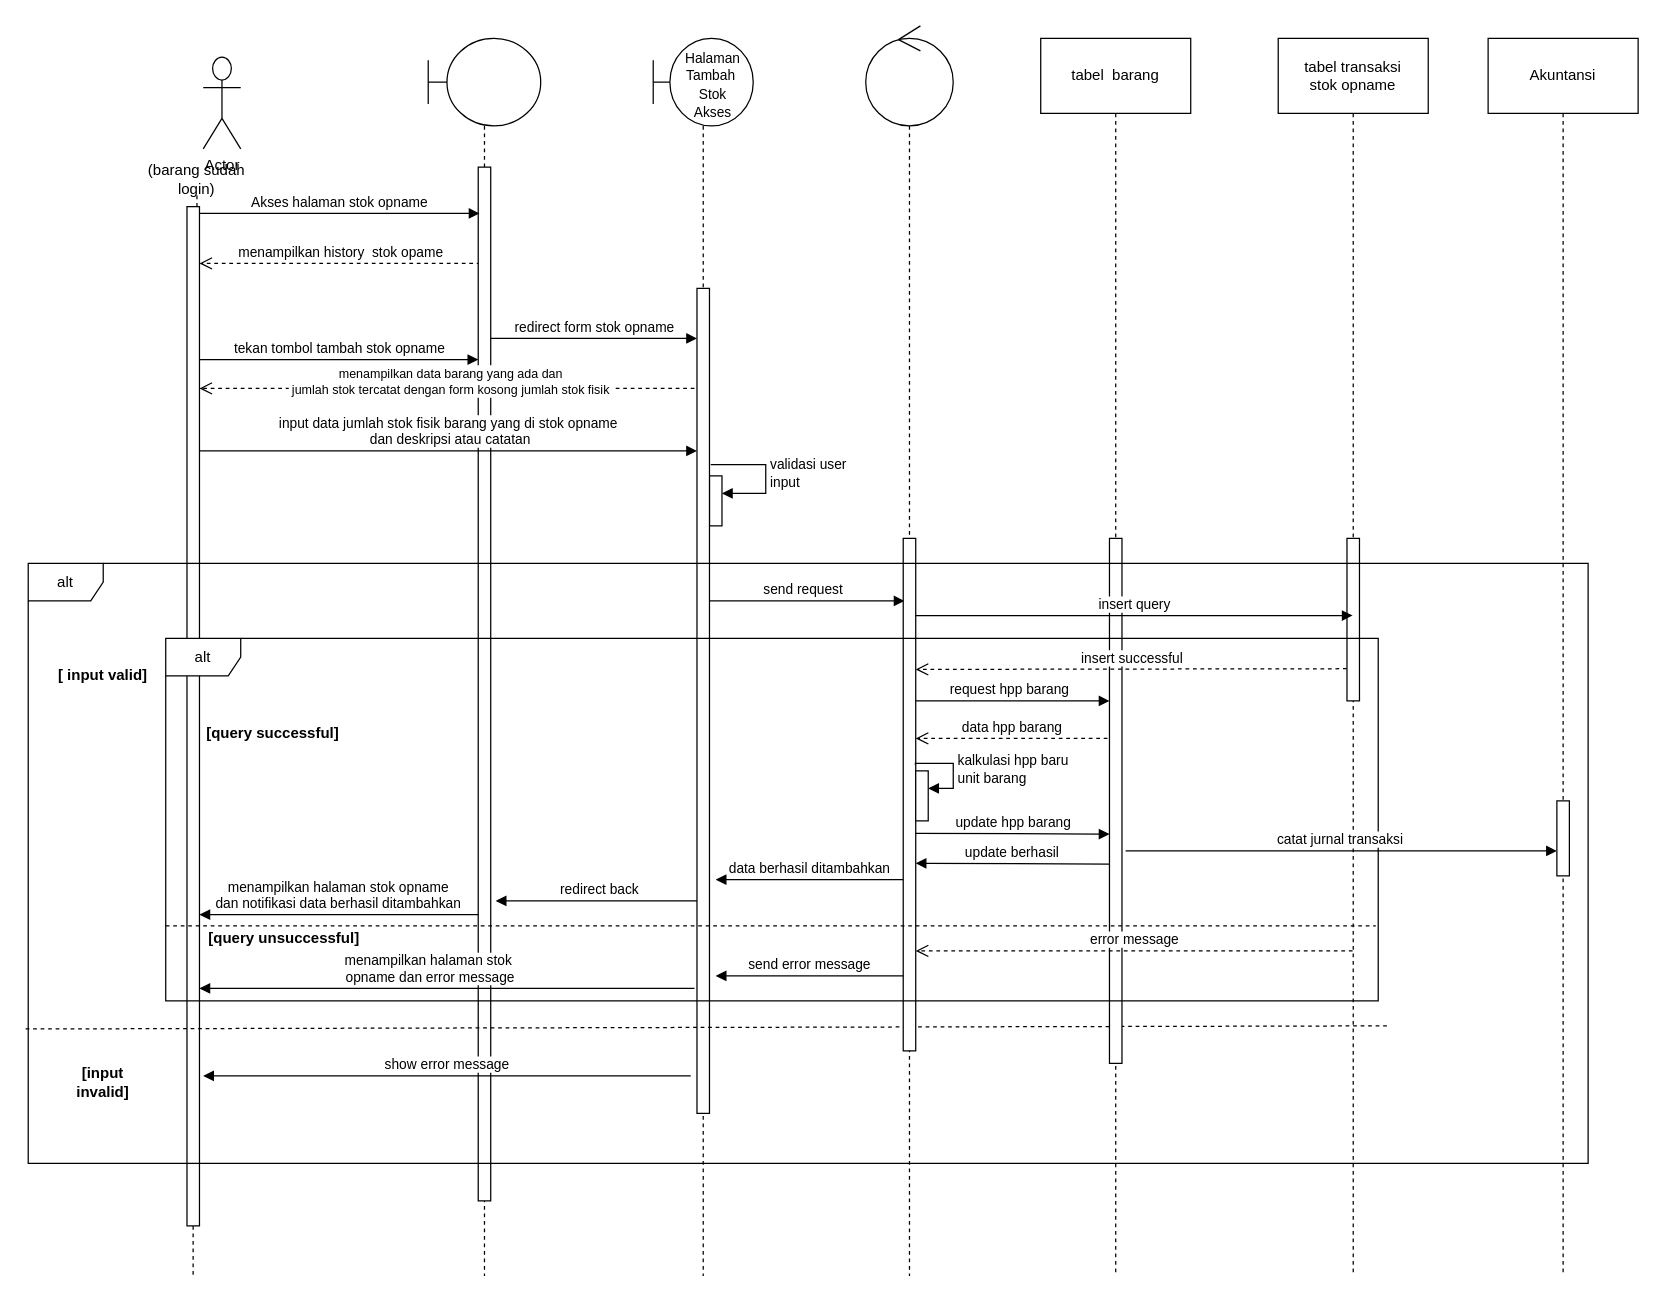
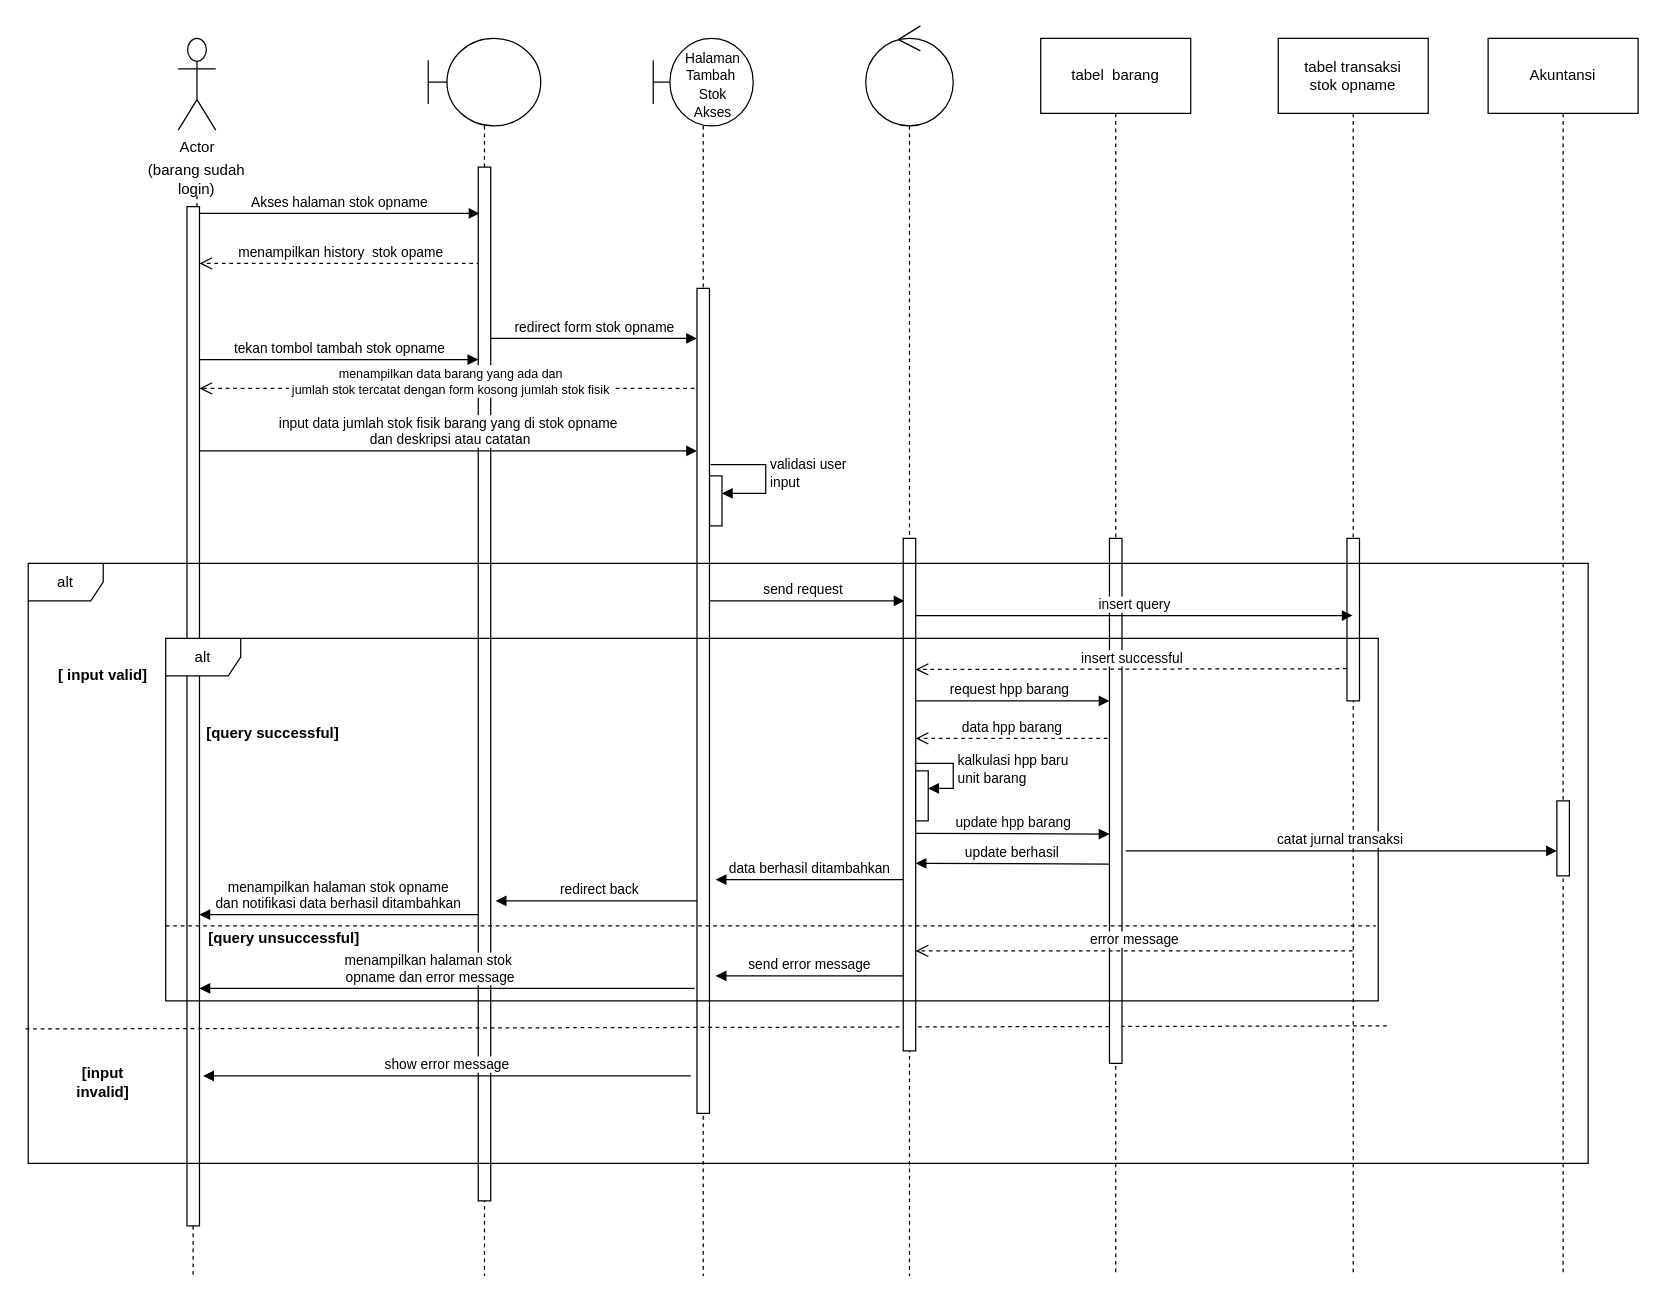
node "Actor": moved (222, 103) -> (197, 84)
